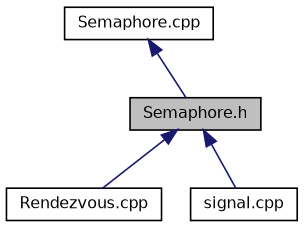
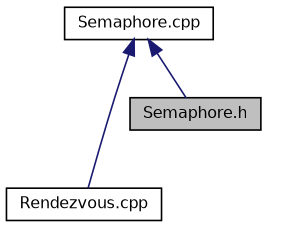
edge "Rendezvous.cpp" -> "Semaphore.h": now "Rendezvous.cpp" -> "Semaphore.cpp"
node "signal.cpp": removed
